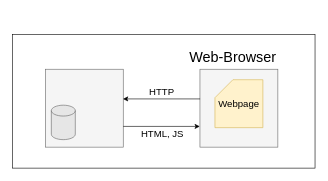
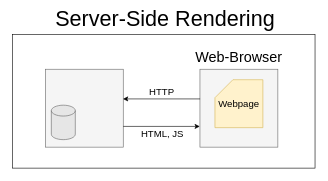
node "Server-Side Rendering": added
node "Web-Browser": moved (233, 57) -> (239, 57)
